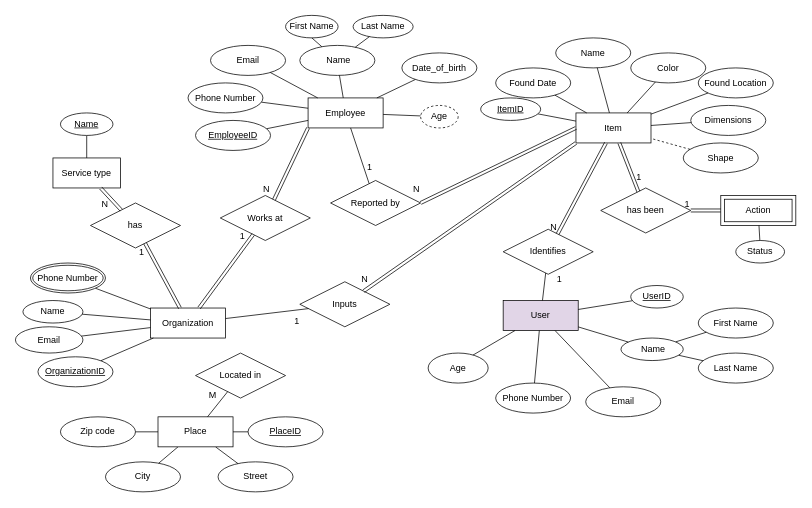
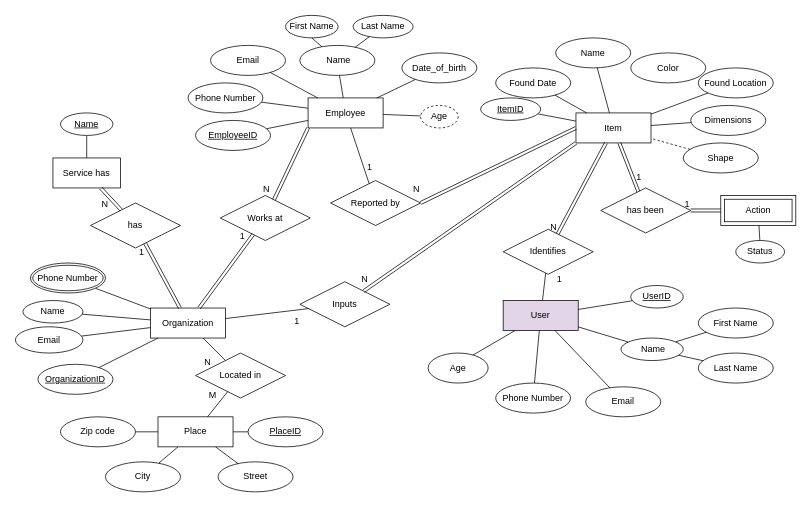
edge "Color" -- "Item": removed
node "Service type": label "Service type" -> "Service has"
edge "Organization" -- "Located in": added, label "N"
node "OrganizationID": moved (75, 372) -> (75, 379)
